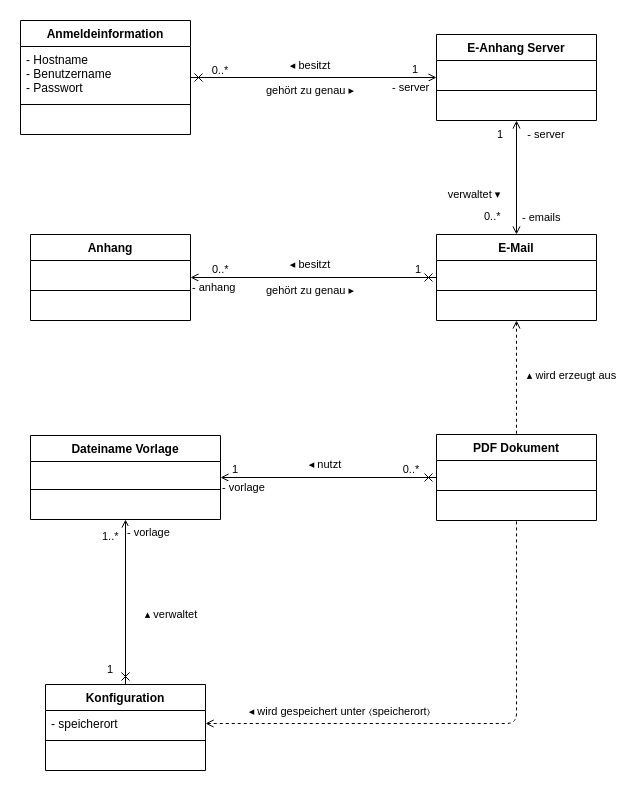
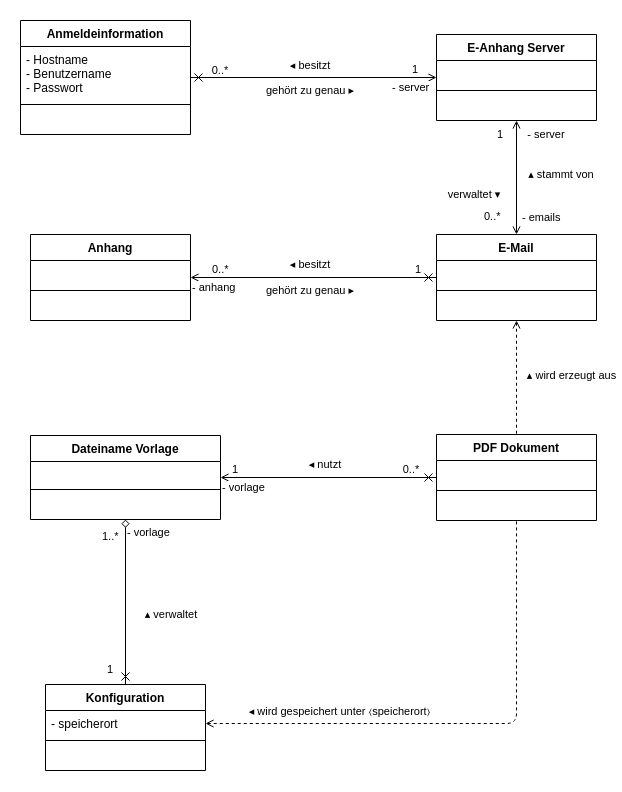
node "▴ stammt von": added
edge "Dateiname Vorlage" -- "Konfiguration": arrowhead open -> diamond
